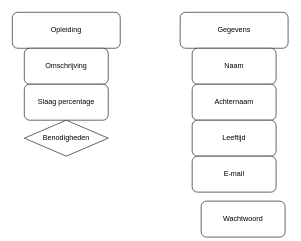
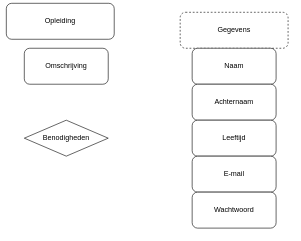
node "Opleiding": moved (66, 30) -> (60, 21)
node "Gegevens": style solid -> dashed
node "Slaag percentage": removed
node "Wachtwoord": moved (243, 219) -> (234, 210)
